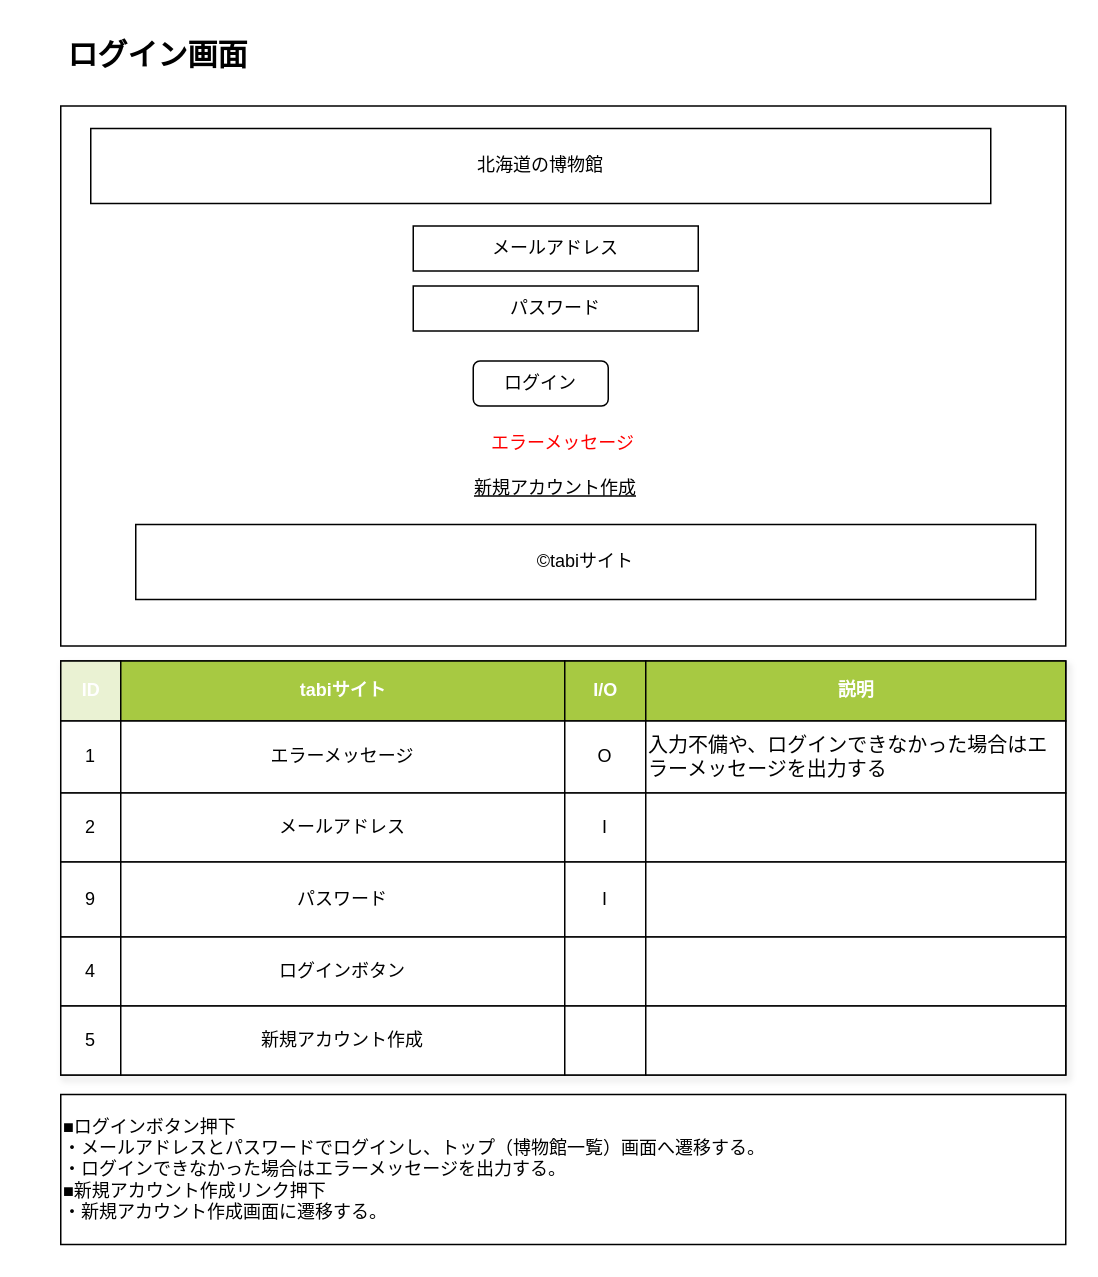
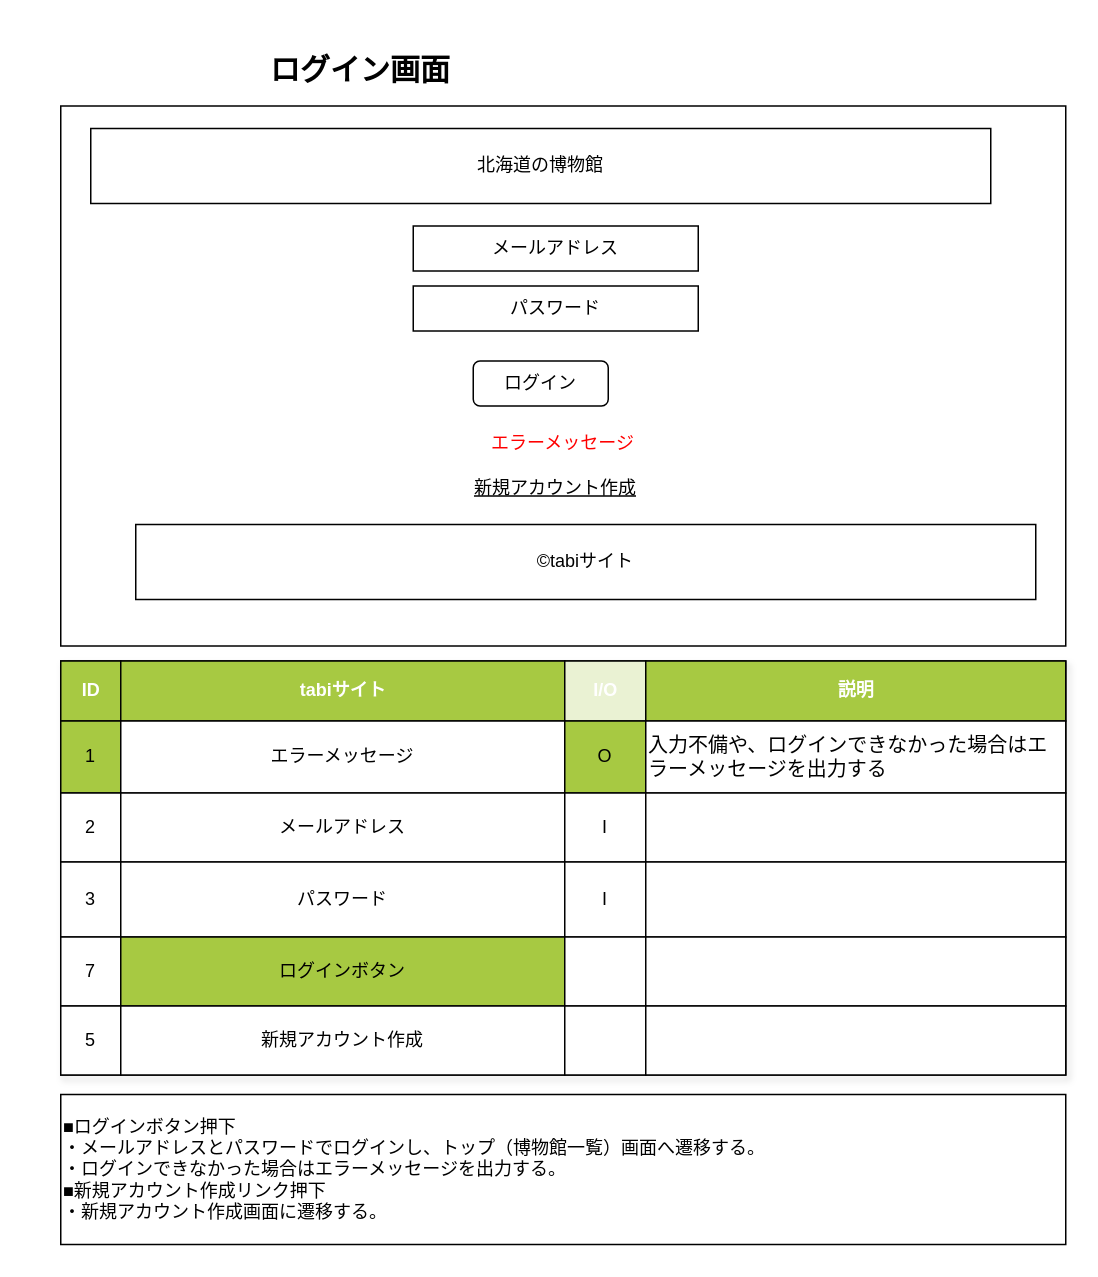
node "ログイン画面": moved (158, 53) -> (361, 68)
node "ID": fillcolor #eaf2d3 -> #a7c942
node "I/O": fillcolor #a7c942 -> #eaf2d3
node "1": fillcolor #ffffff -> #a7c942
node "O": fillcolor #ffffff -> #a7c942
node "9": label "9" -> "3"
node "4": label "4" -> "7"
node "ログインボタン": fillcolor #ffffff -> #a7c942
